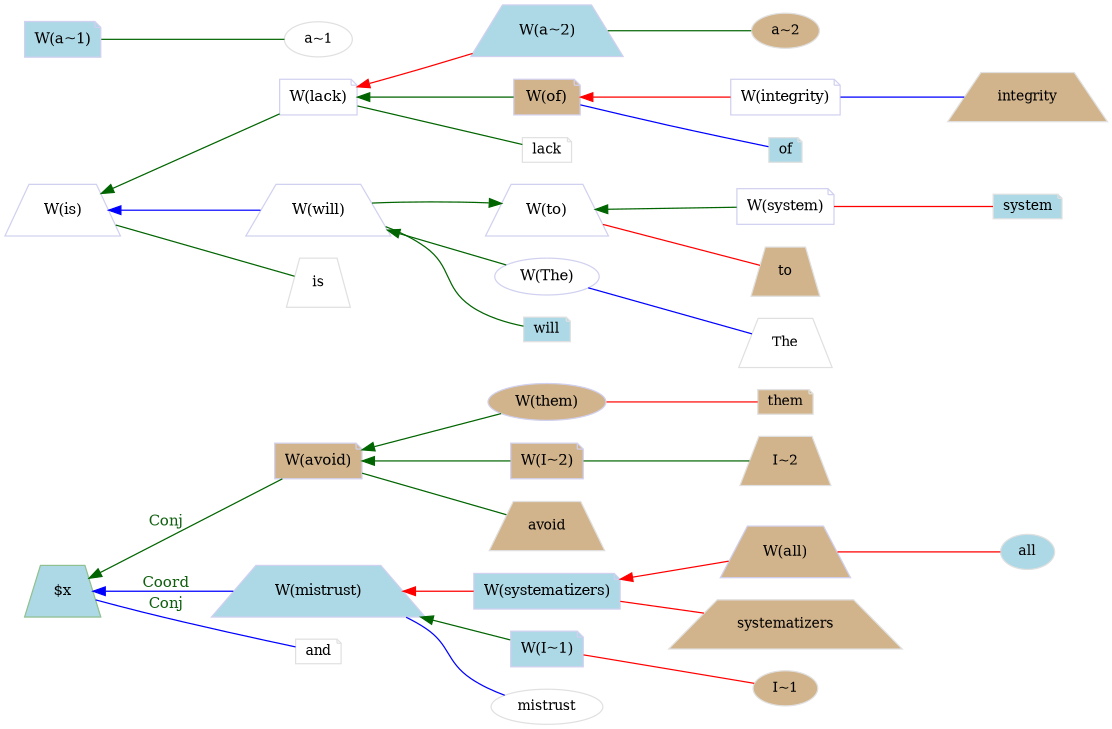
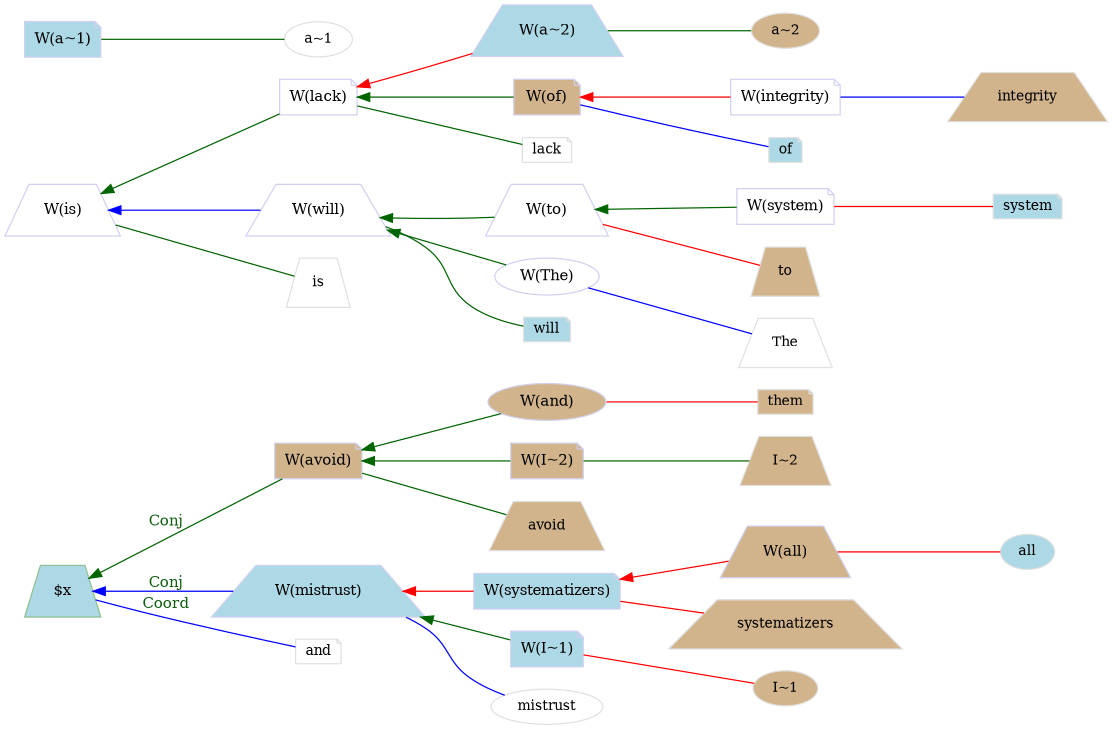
edge "W(will)" -> "W(to)": reversed
node "W(them)": label "W(them)" -> "W(and)"
edge "W(mistrust)" -> "$x": label "Coord" -> "Conj"
edge "$x" -- "and": label "Conj" -> "Coord"
